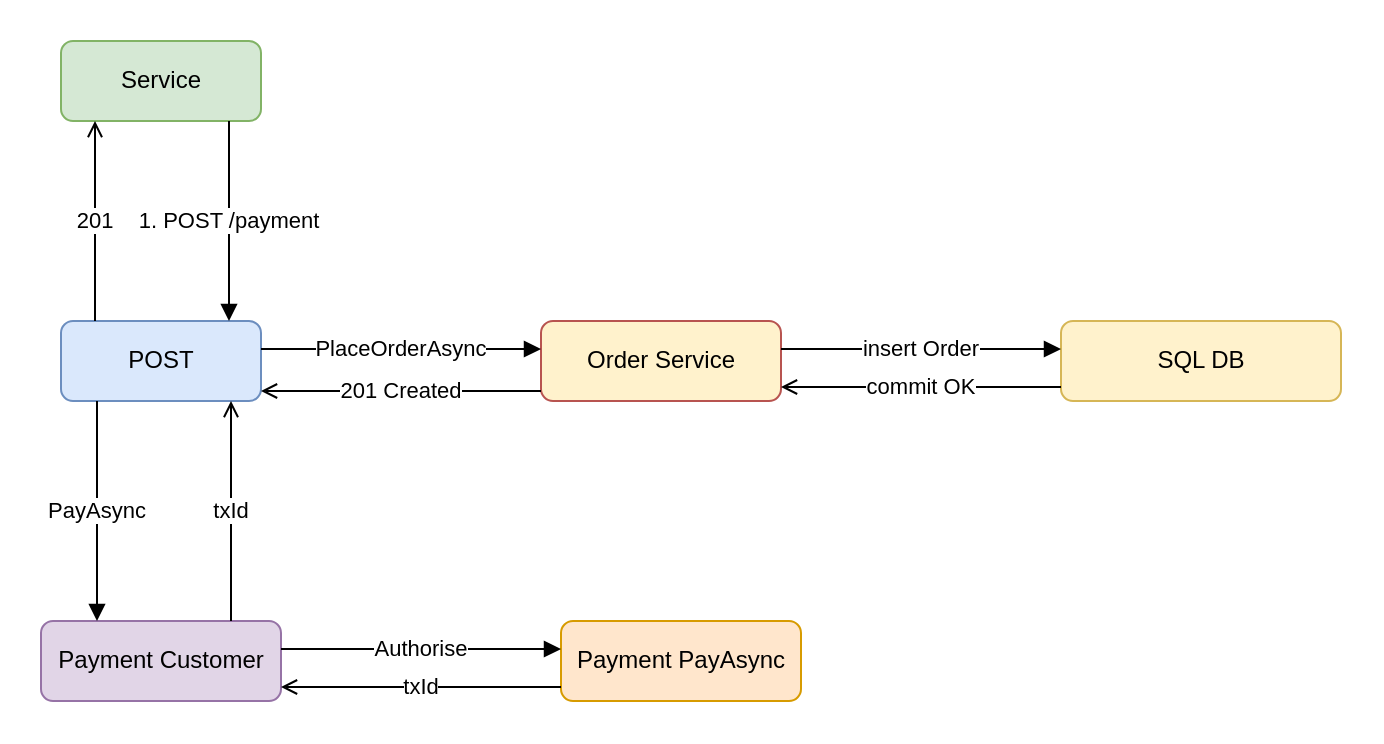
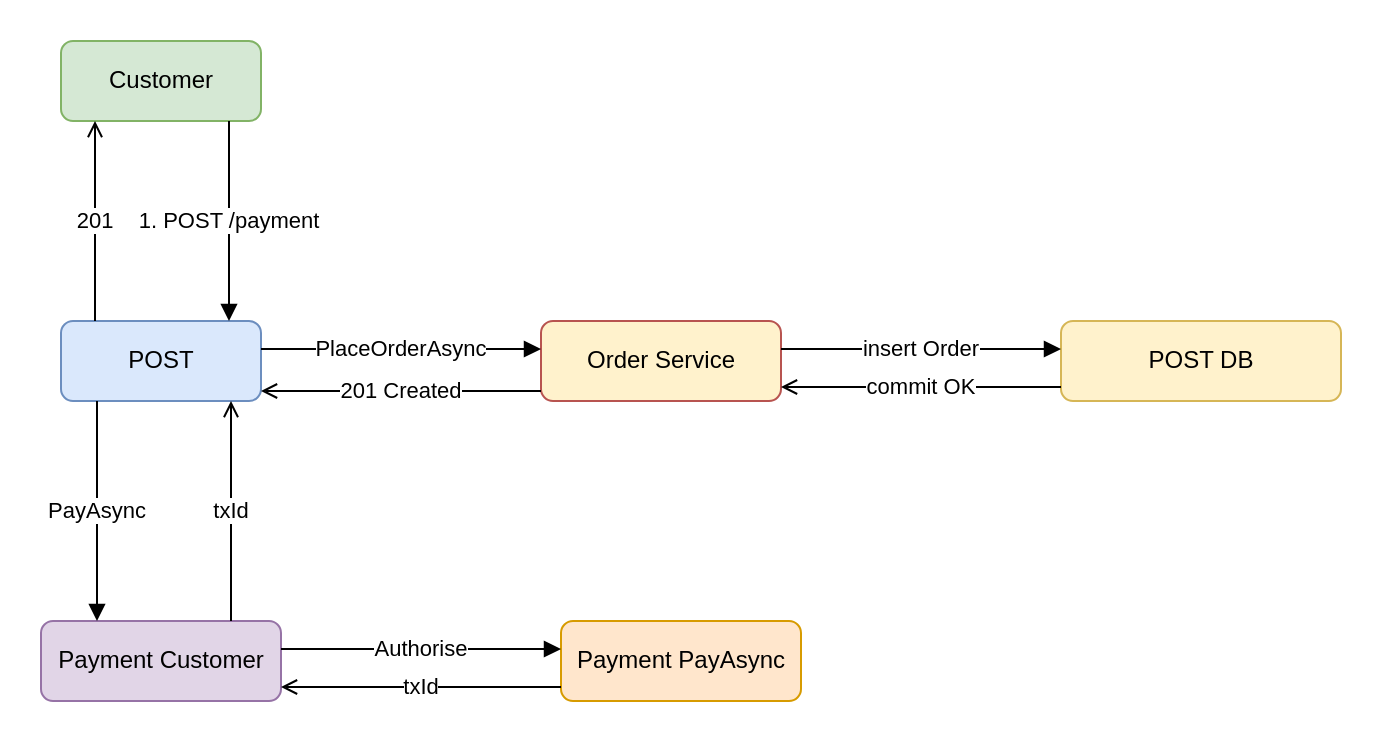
node "Service": label "Service" -> "Customer"
node "SQL DB": label "SQL DB" -> "POST DB"
